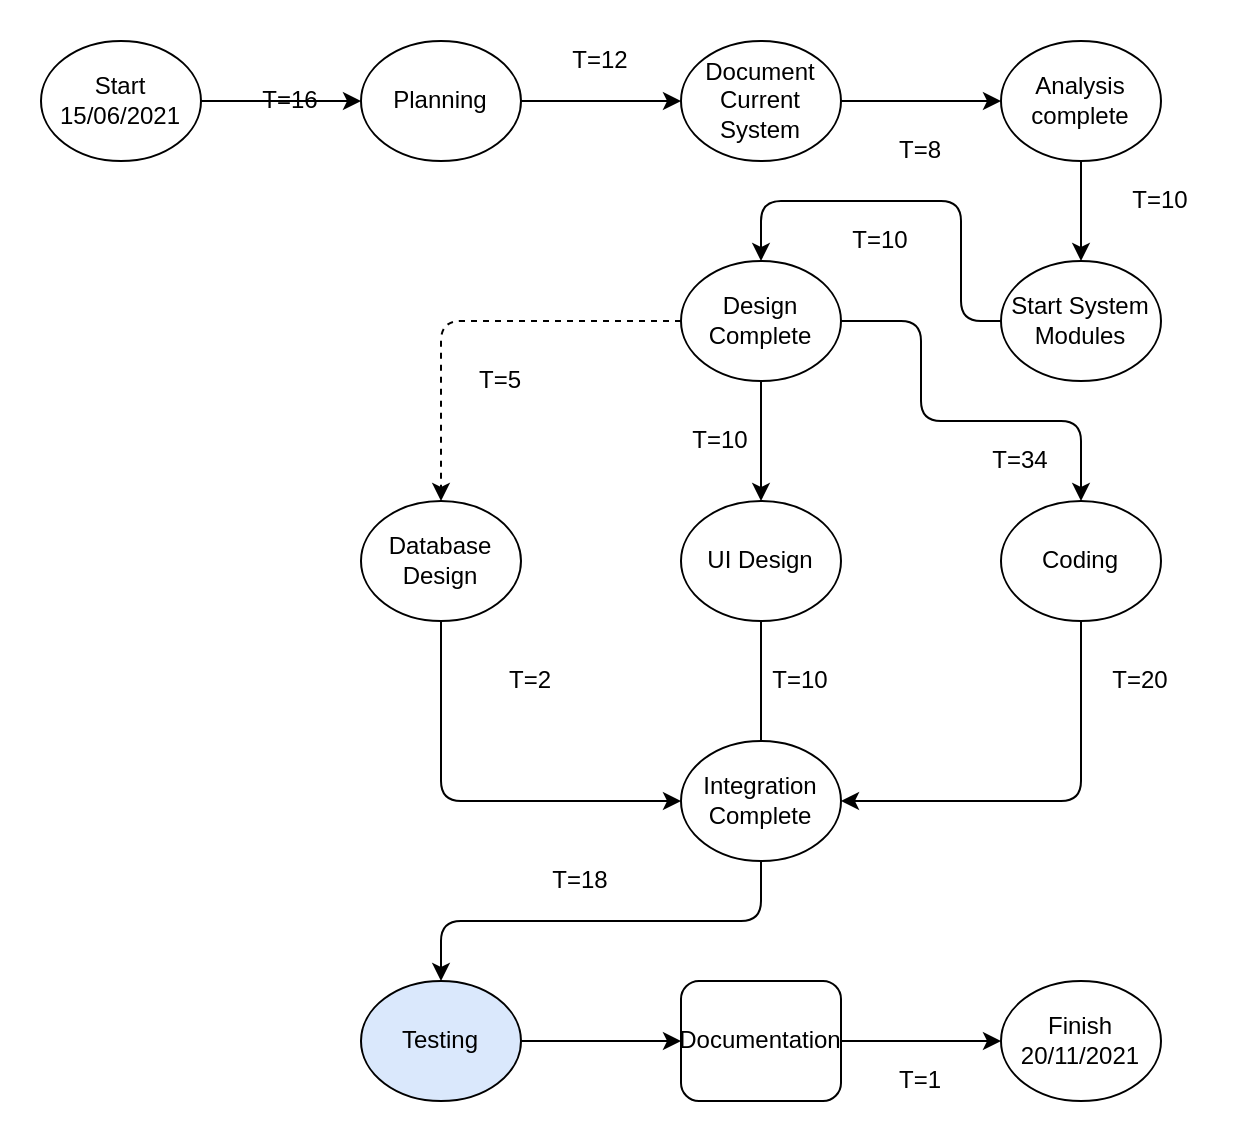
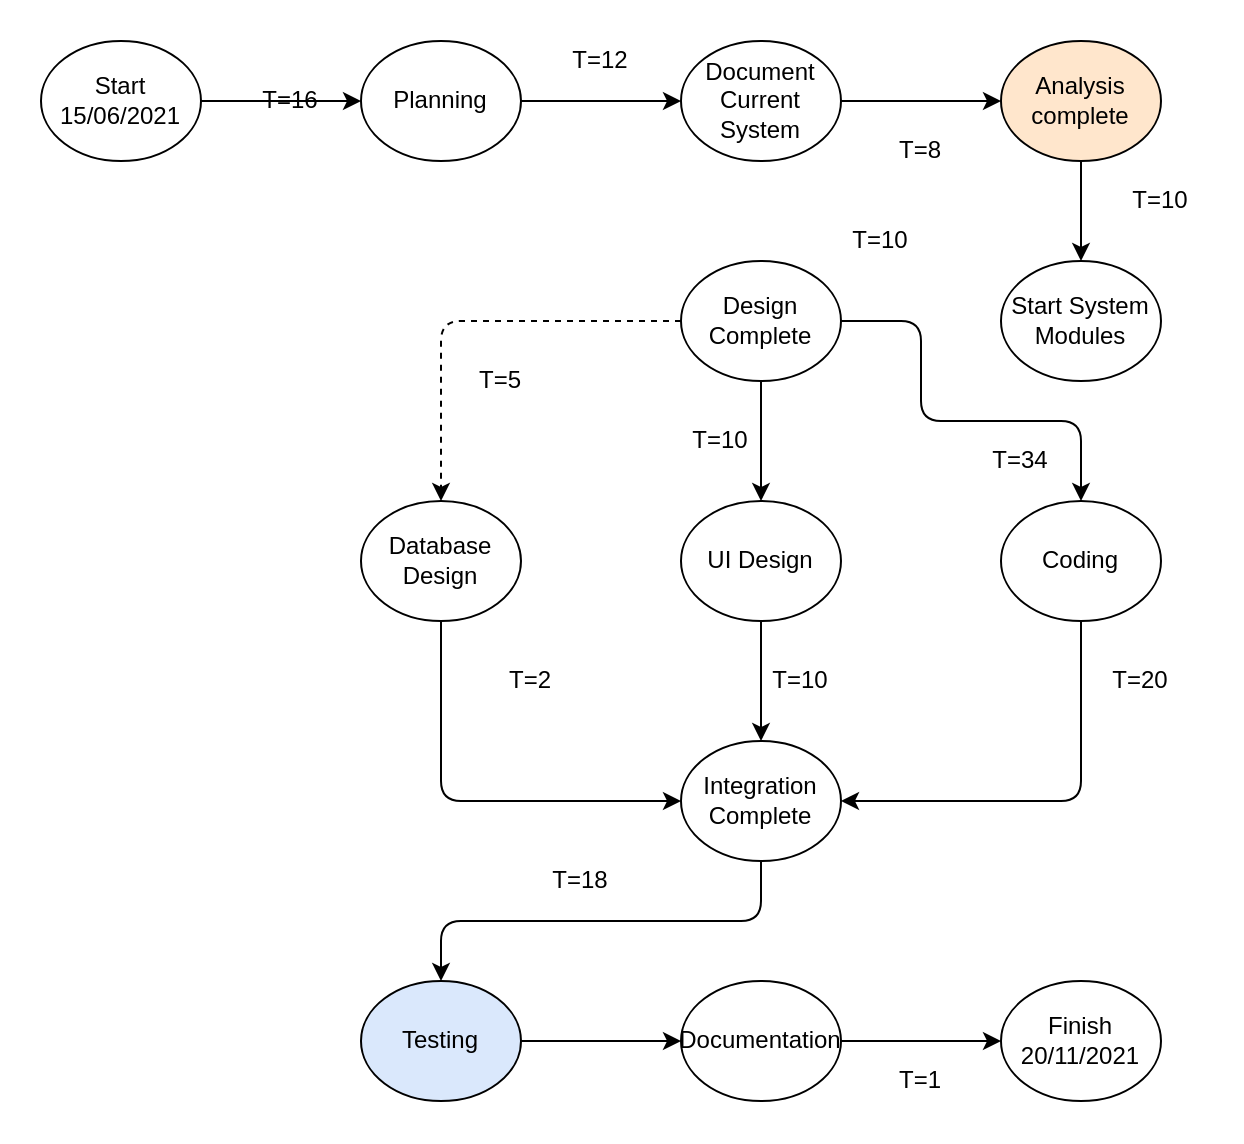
node "Analysis complete": fillcolor #ffffff -> #ffe6cc
edge "Start System Modules" -> "Design Complete": removed
edge "UI Design" -- "Integration Complete": arrowhead none -> classic
node "Documentation": shape rounded rectangle -> ellipse
